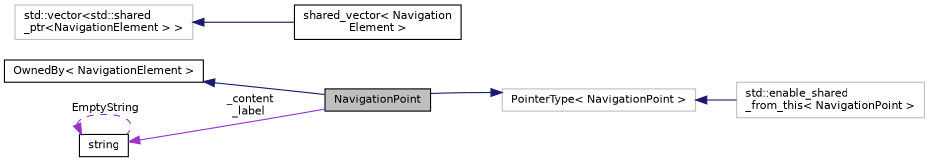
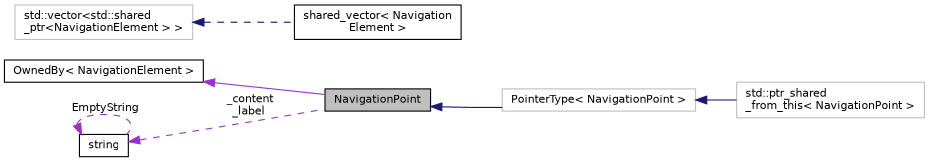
edge "shared_vector< Navigation Element >" -> "std::vector<std::shared _ptr<NavigationElement > >": style solid -> dashed
edge "NavigationPoint" -> "OwnedBy< NavigationElement >": color midnightblue -> darkorchid3
edge "NavigationPoint" -> "PointerType< NavigationPoint >": reversed
node "std::enable_shared _from_this< NavigationPoint >": label "std::enable_shared _from_this< NavigationPoint >" -> "std::ptr_shared _from_this< NavigationPoint >"
edge "NavigationPoint" -> "string": style solid -> dashed
